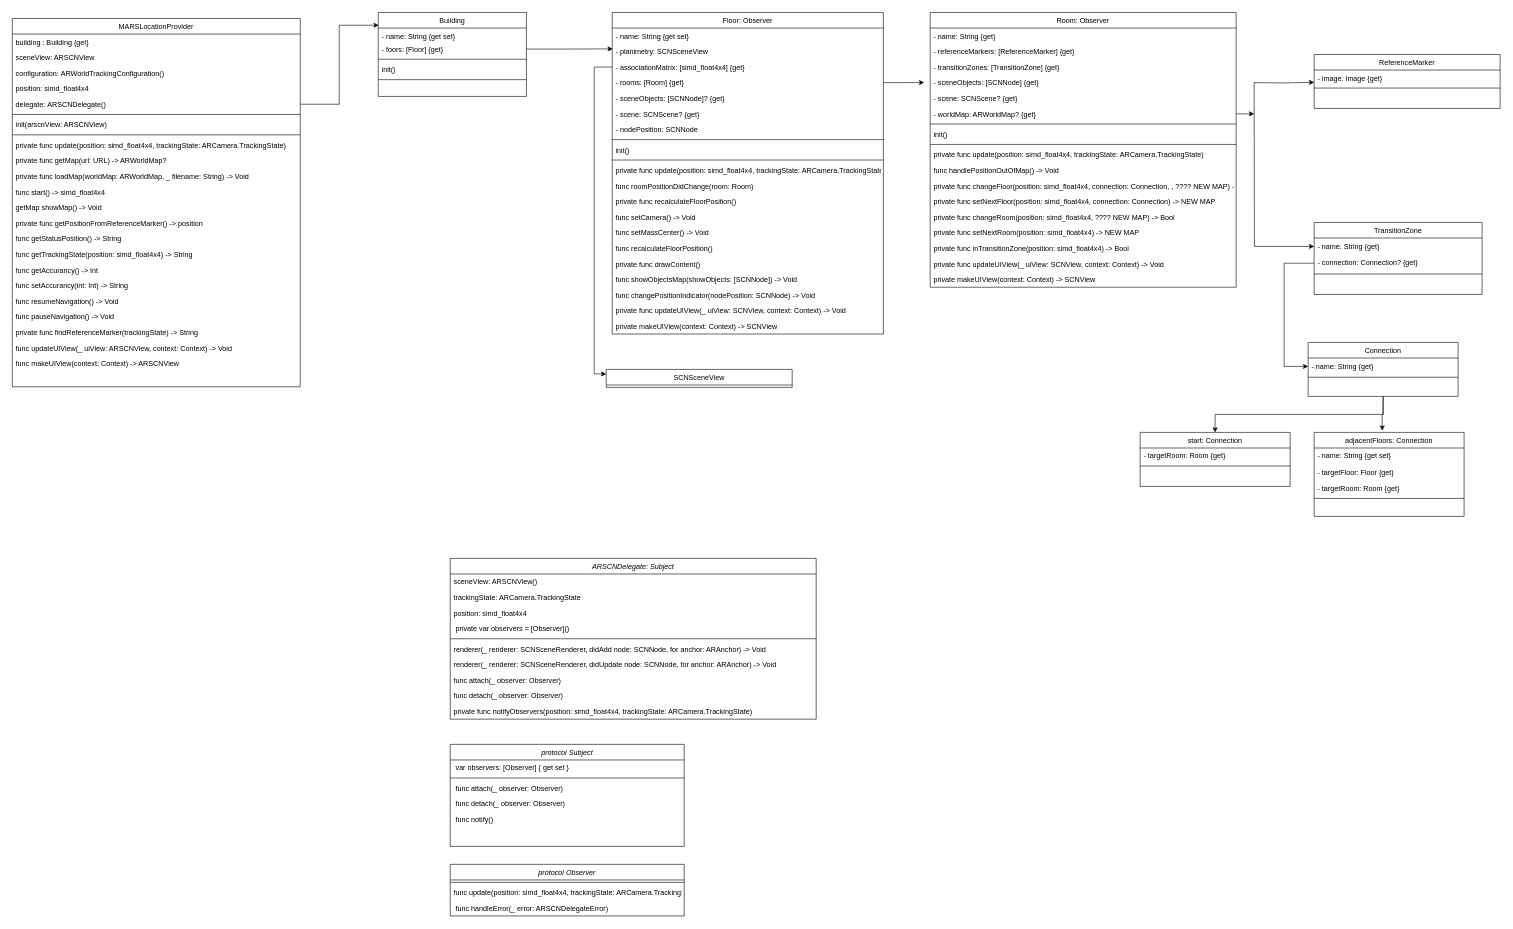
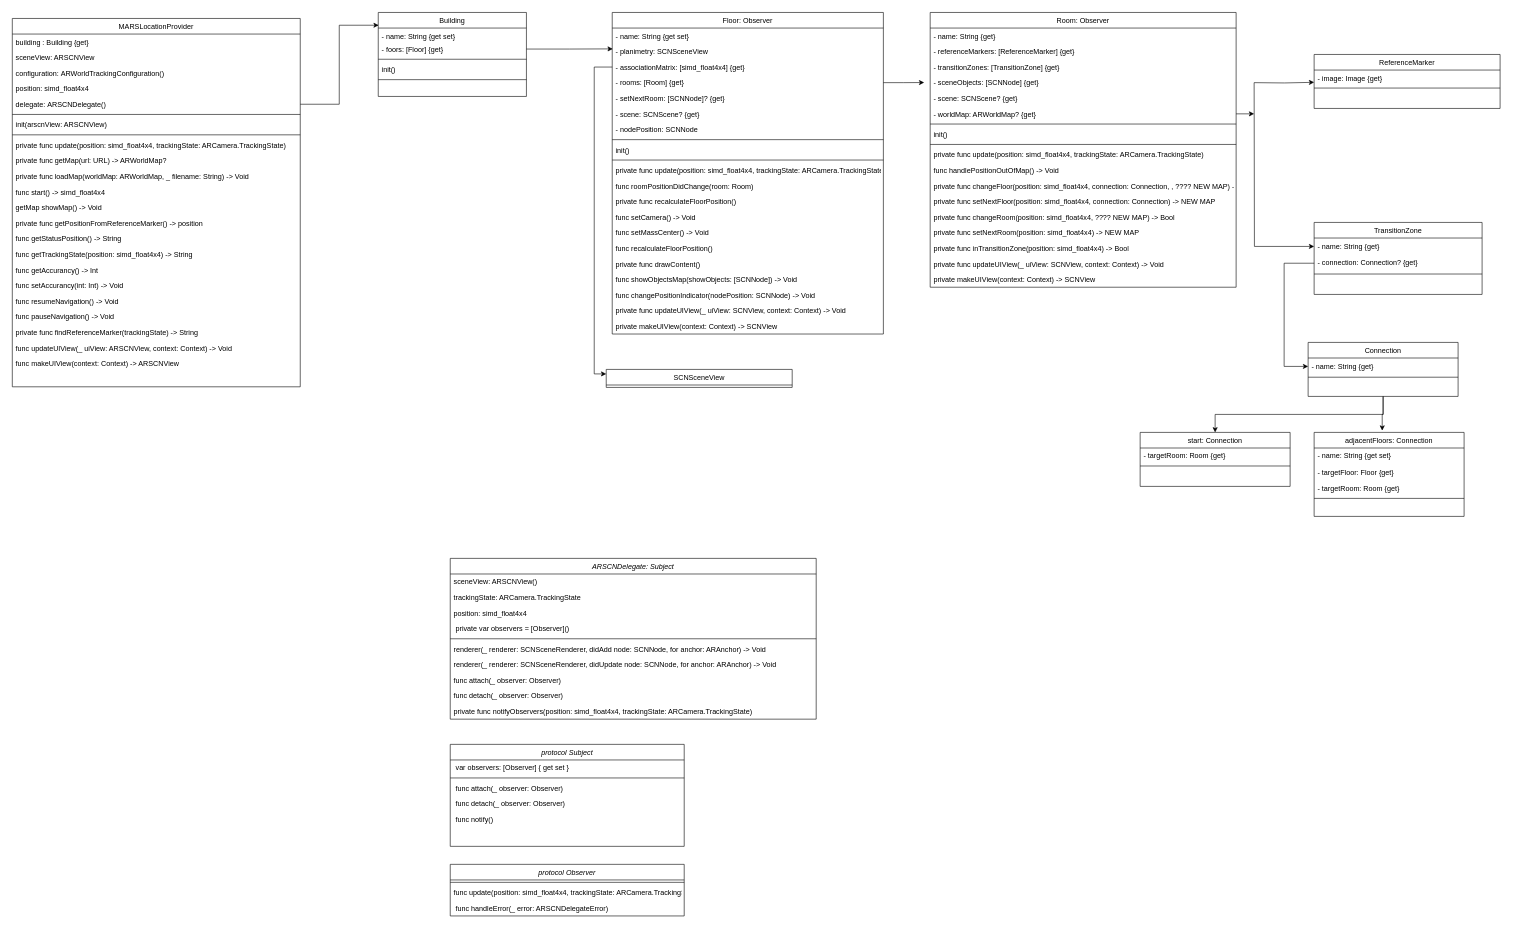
node "- sceneObjects: [SCNNode]? {get}": label "- sceneObjects: [SCNNode]? {get}" -> "- setNextRoom: [SCNNode]? {get}"
node "func setAccurancy(int: Int) -> String": label "func setAccurancy(int: Int) -> String" -> "func setAccurancy(int: Int) -> Void"
